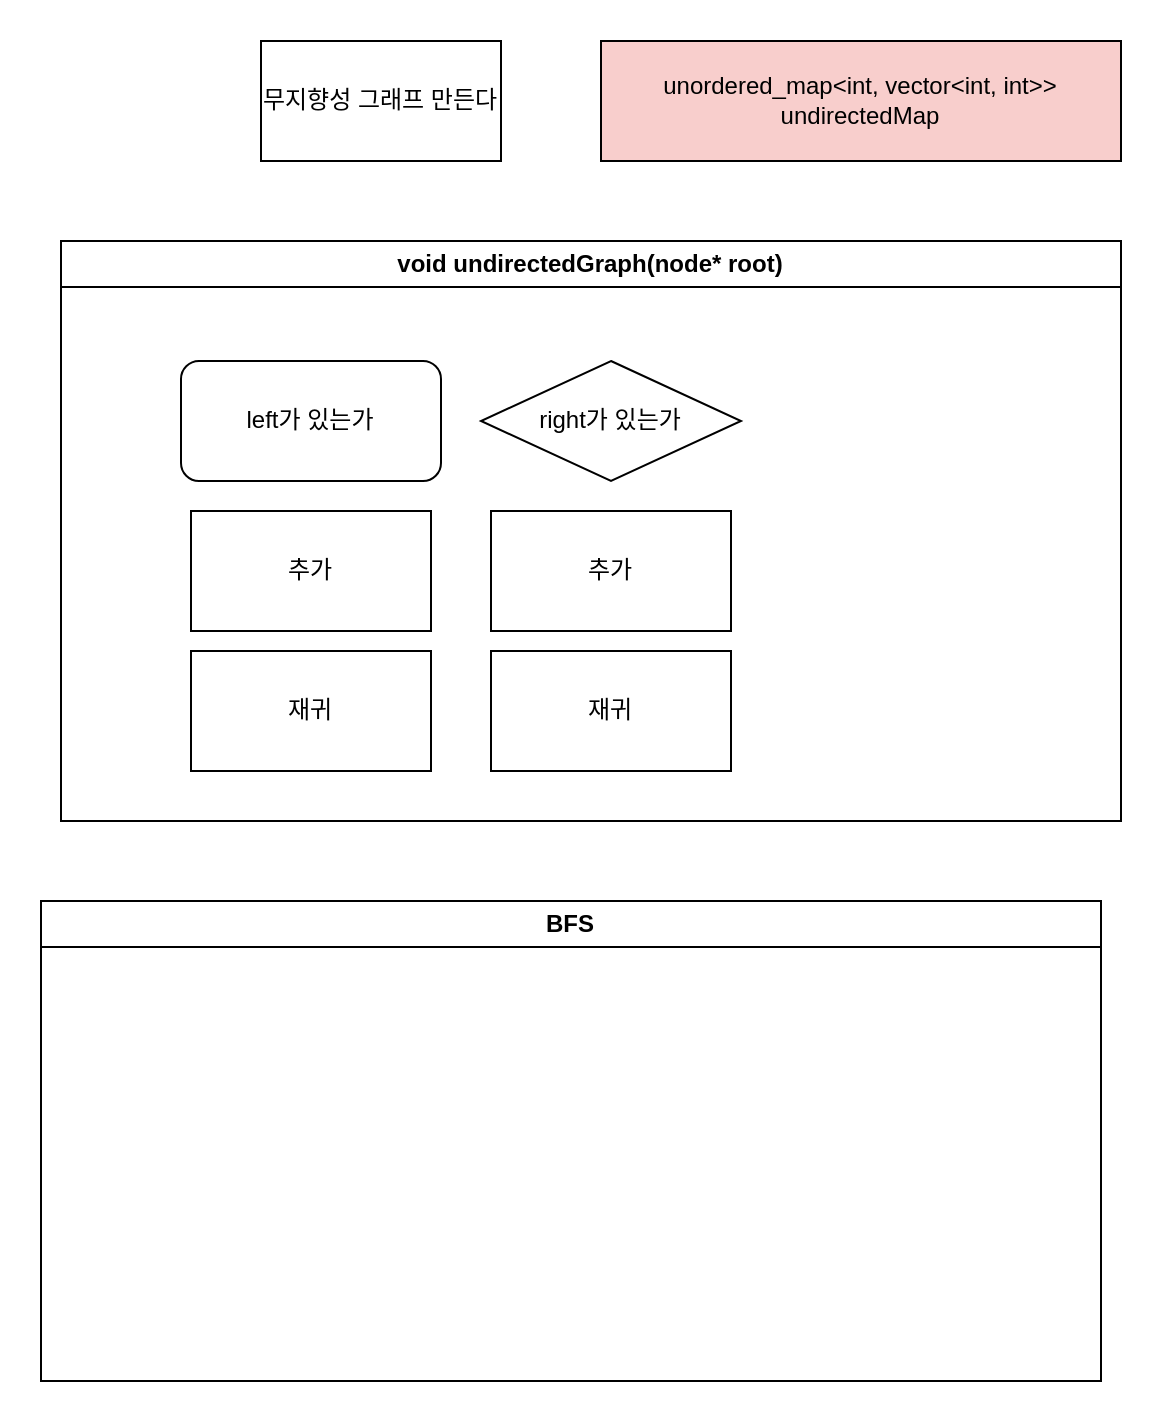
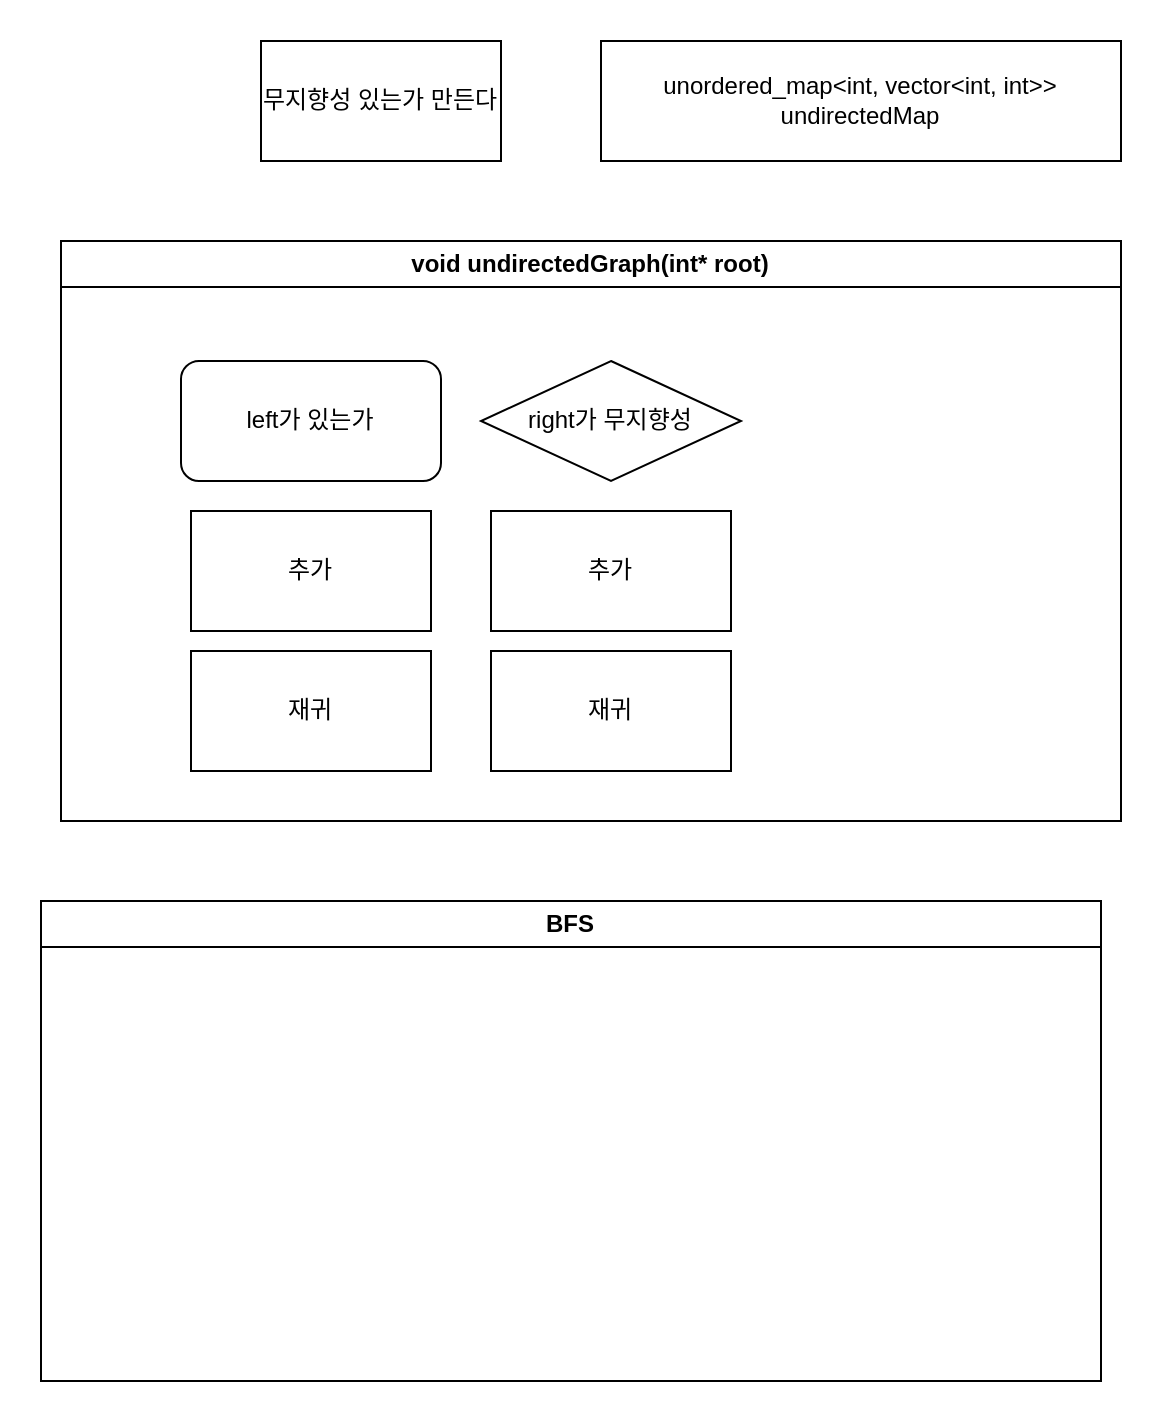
node "무지향성 그래프 만든다": label "무지향성 그래프 만든다" -> "무지향성 있는가 만든다"
node "unordered_map<int, vector<int, int>> undirectedMap": fillcolor #f8cecc -> #ffffff
node "void undirectedGraph(node* root)": label "void undirectedGraph(node* root)" -> "void undirectedGraph(int* root)"
node "right가 있는가": label "right가 있는가" -> "right가 무지향성"
